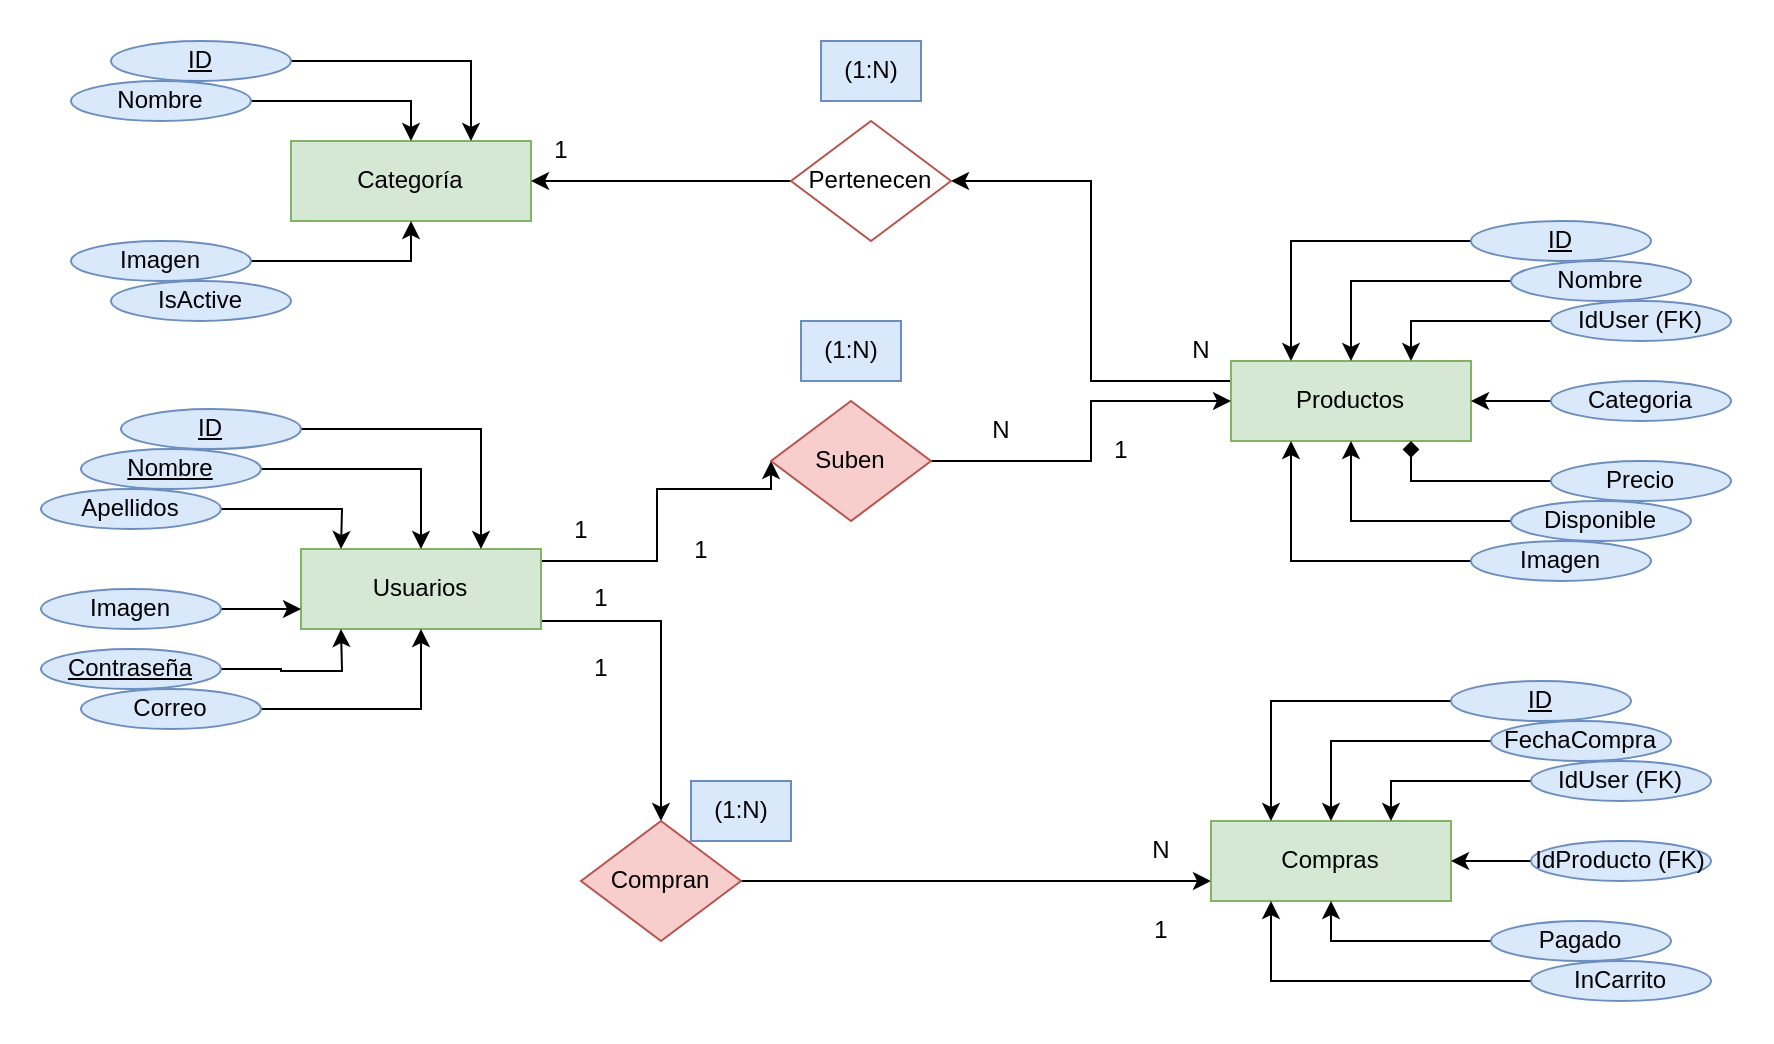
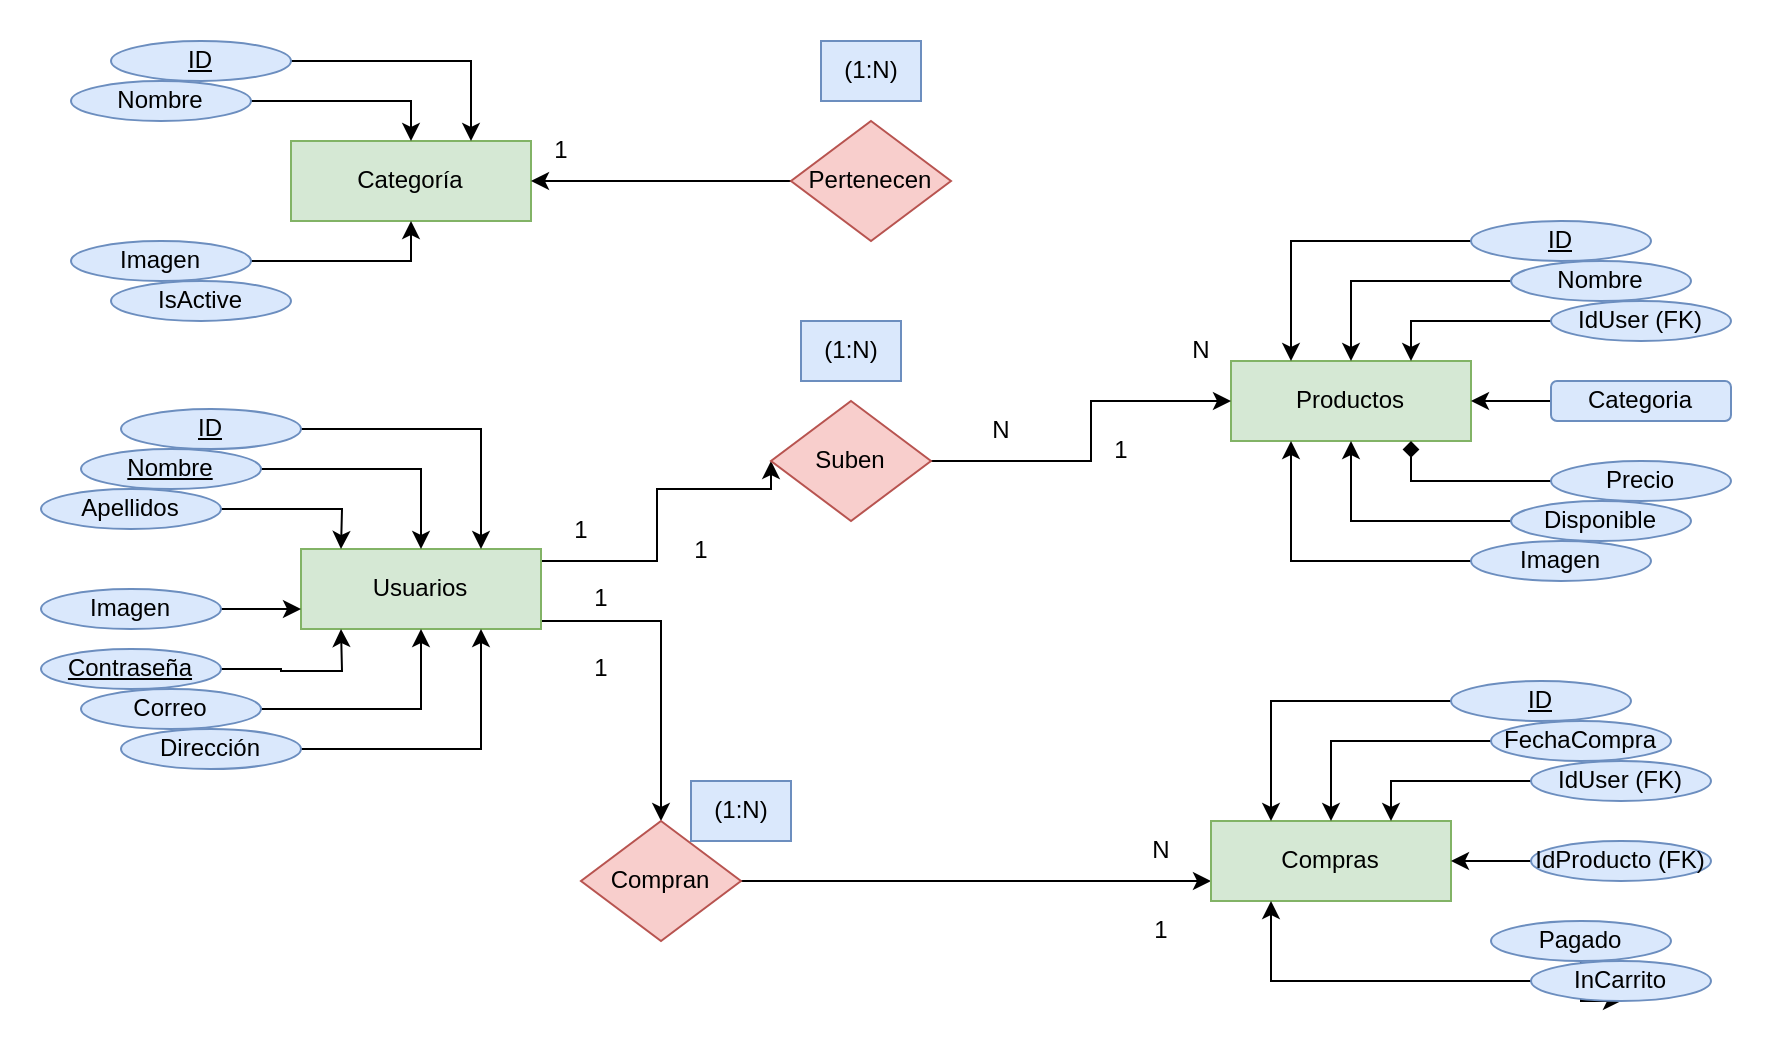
node "Pertenecen": fillcolor #ffffff -> #f8cecc
edge "Productos" -> "Pertenecen": removed
node "Categoria": shape ellipse -> rounded rectangle
node "Dirección": added
edge "Dirección" -> "Usuarios": added
edge "Pagado" -> "Compras": now "Pagado" -> "InCarrito"
